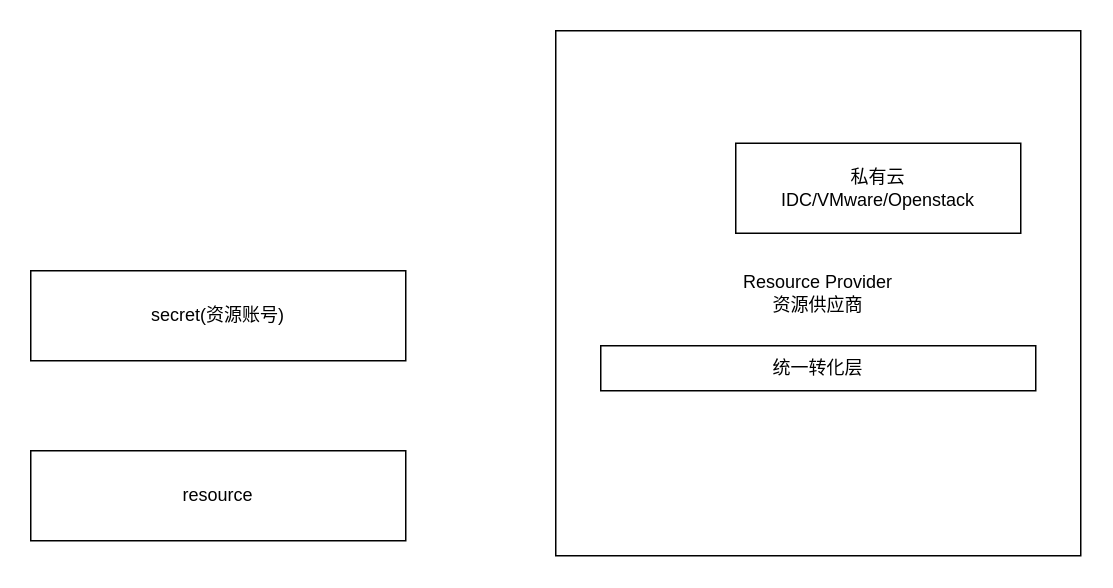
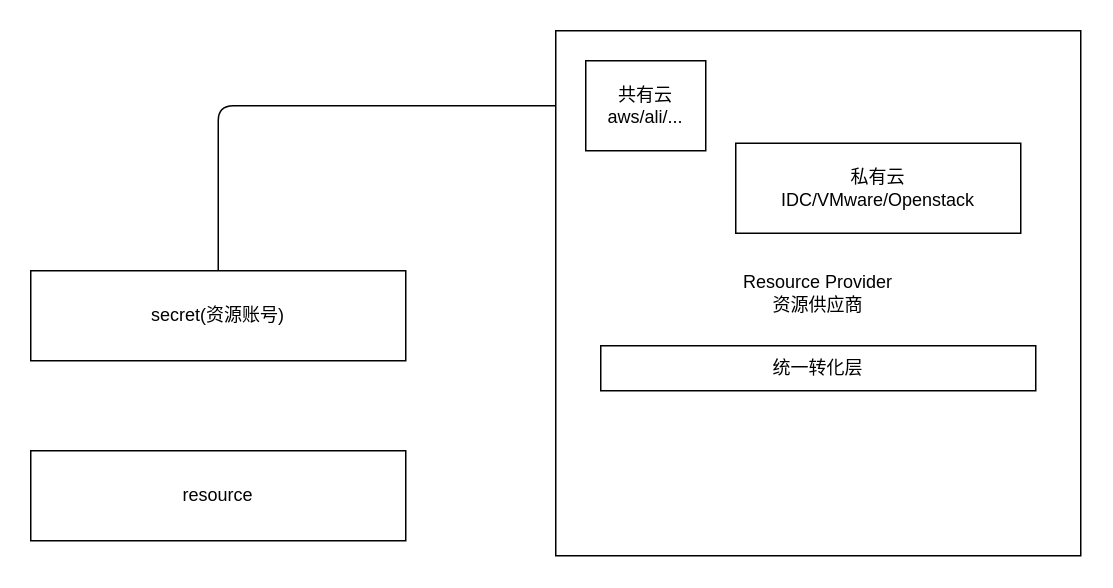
edge "secret(资源账号)" -> "共有云 aws/ali/...": added
node "共有云 aws/ali/...": added
